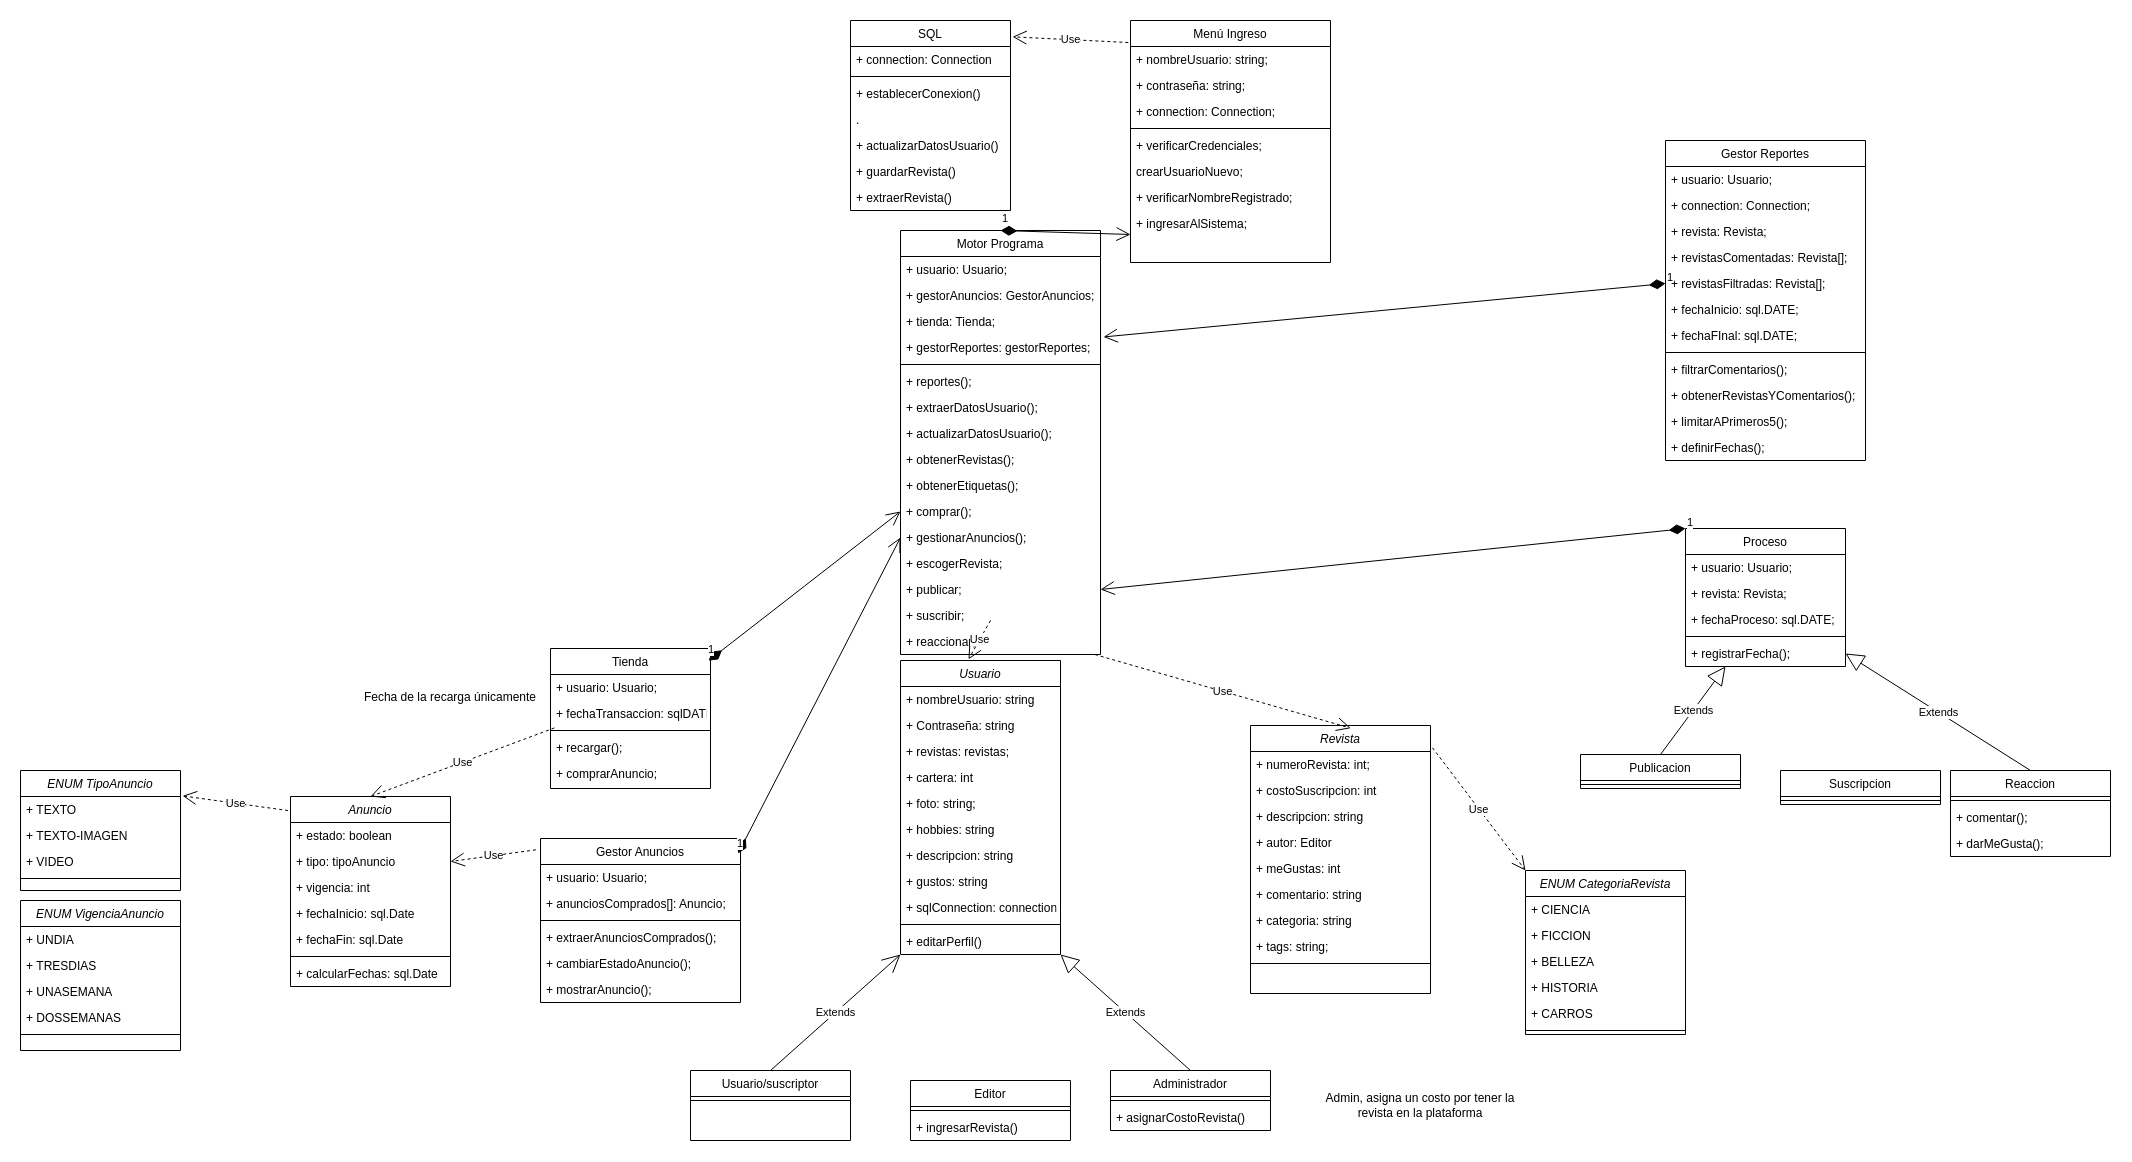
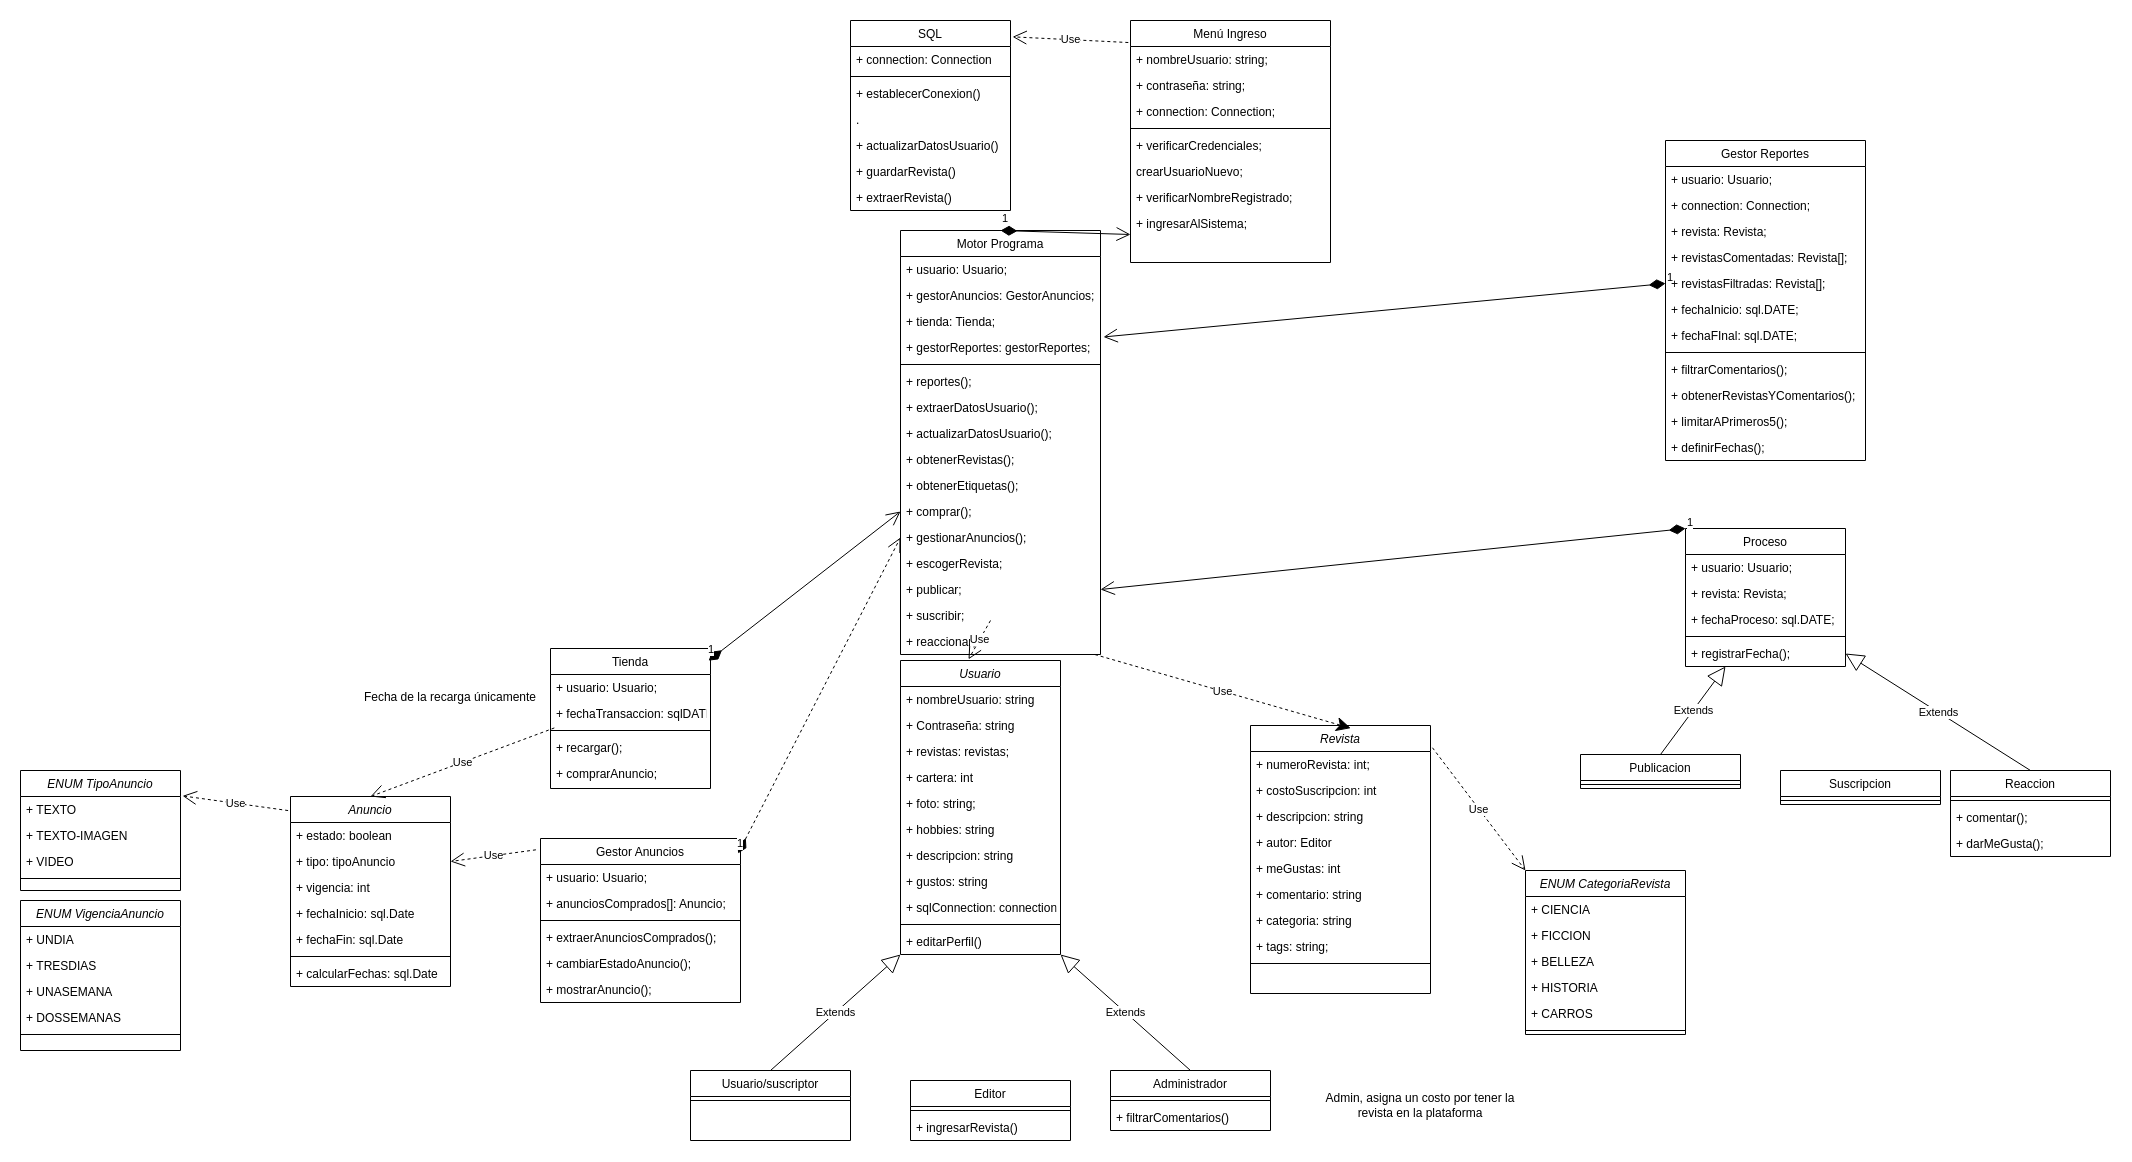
edge "+ gestionarAnuncios();" -- "Gestor Anuncios": style solid -> dashed
edge "+ reaccionar;" -> "Revista": arrowhead open -> classic
edge "Usuario/suscriptor" -> "Usuario": arrowhead open -> block
node "+ asignarCostoRevista()": label "+ asignarCostoRevista()" -> "+ filtrarComentarios()"
